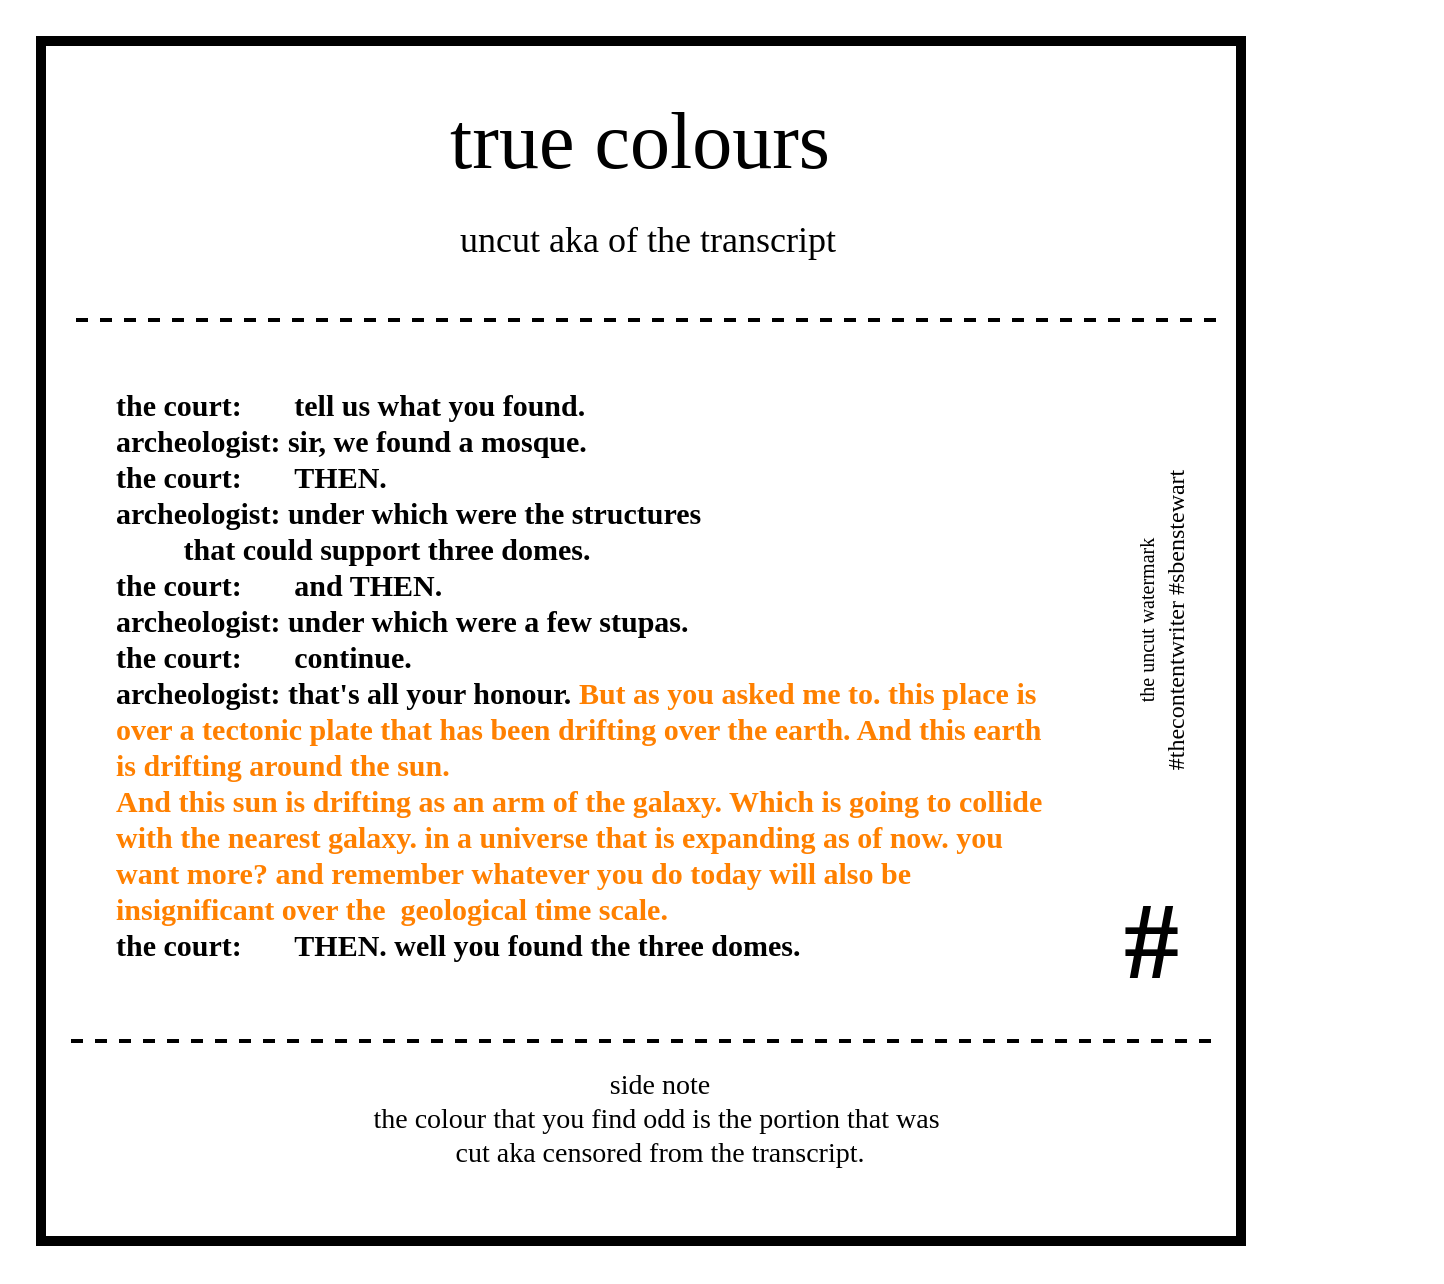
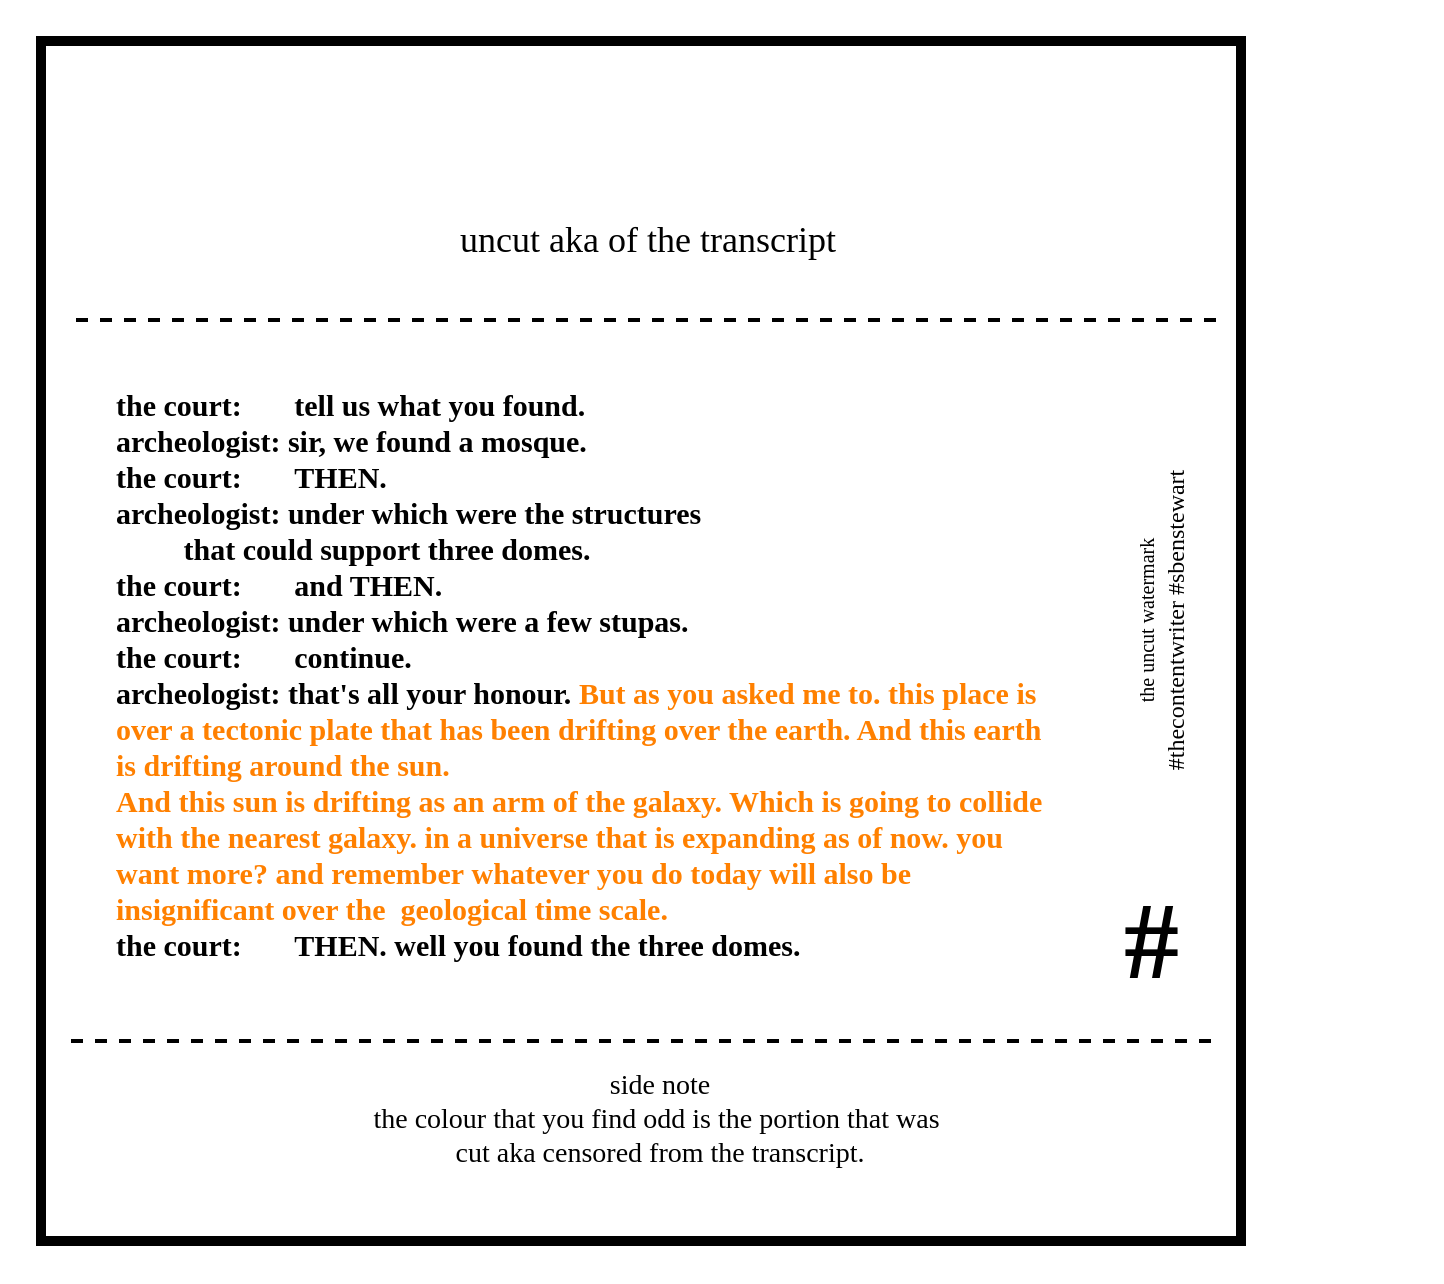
node "true colours": removed
